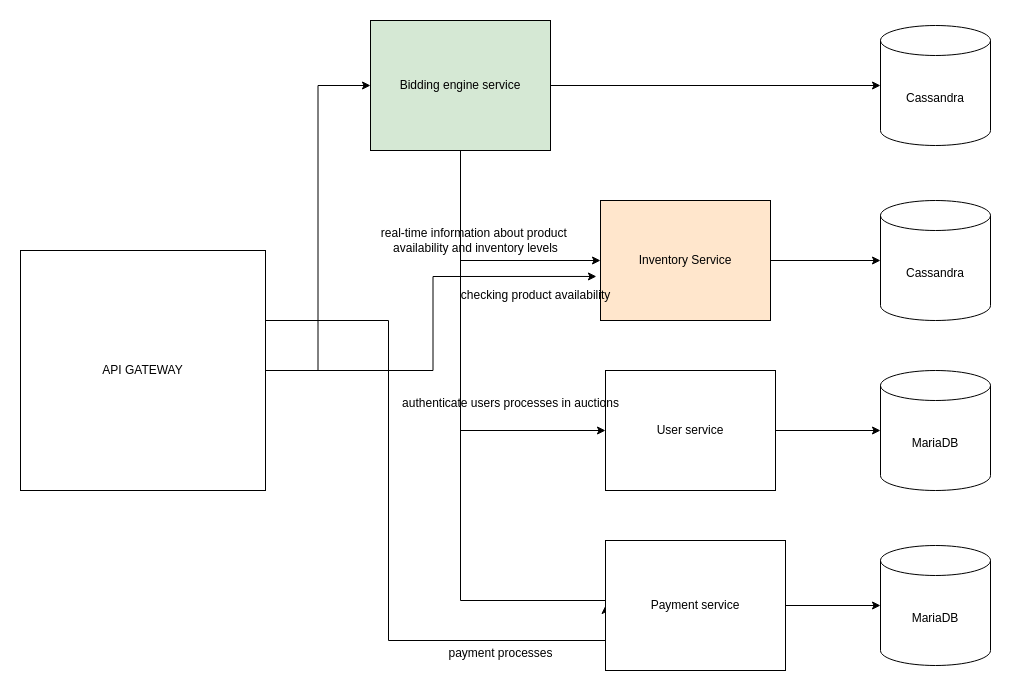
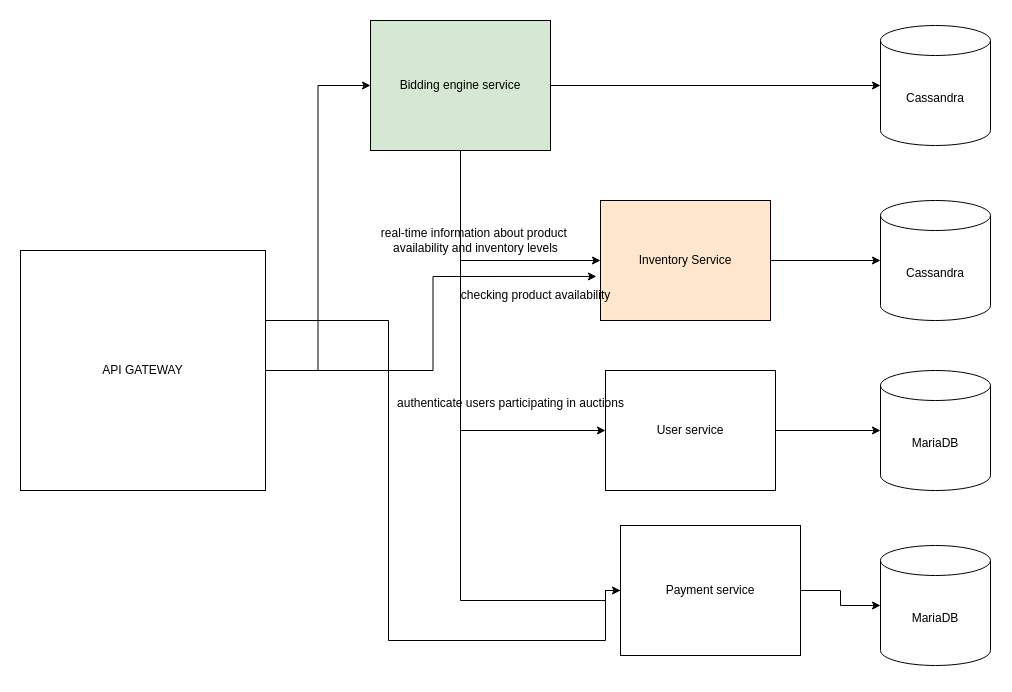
node "authenticate users processes in auctions": label "authenticate users processes in auctions" -> "authenticate users participating in auctions"
node "Payment service": moved (696, 606) -> (711, 591)
node "payment processes": removed
